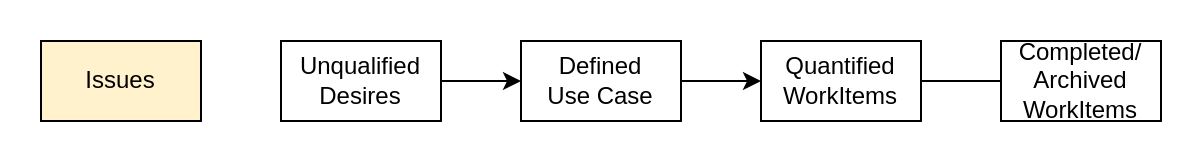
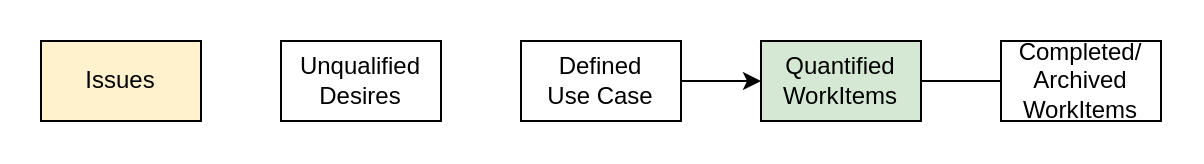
edge "Unqualified Desires" -> "Defined Use Case": removed
node "Quantified WorkItems": fillcolor #ffffff -> #d5e8d4
